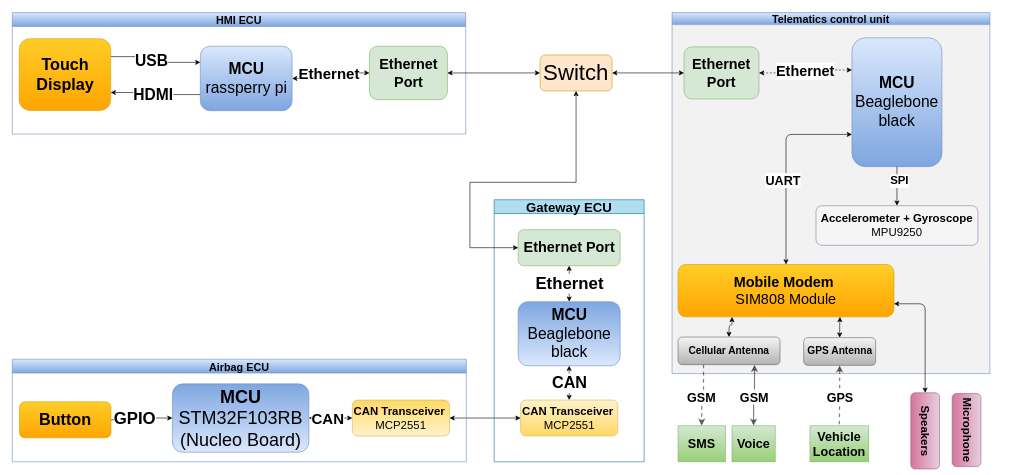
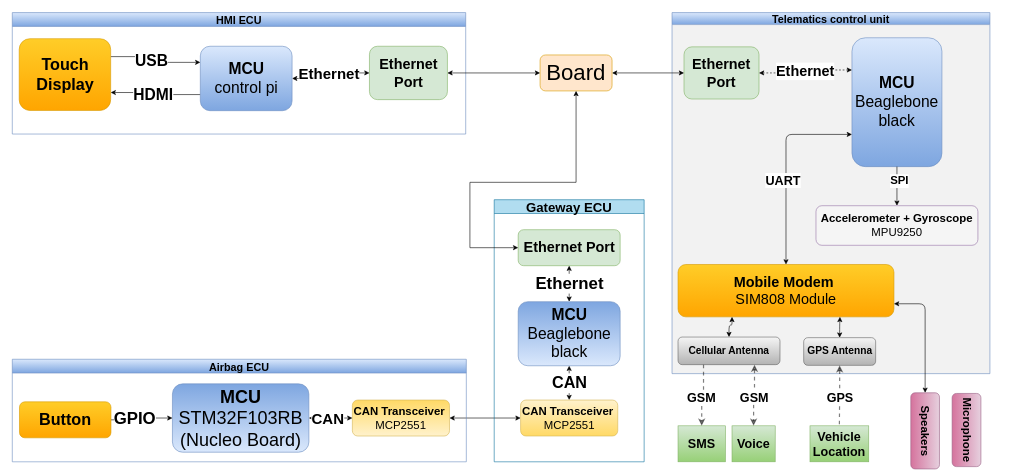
node "Switch": label "Switch" -> "Board"
node "MCUrassperry pi": label "MCUrassperry pi" -> "MCUcontrol pi"
edge "Cellular Antenna" -- "Voice": style solid -> dashed
